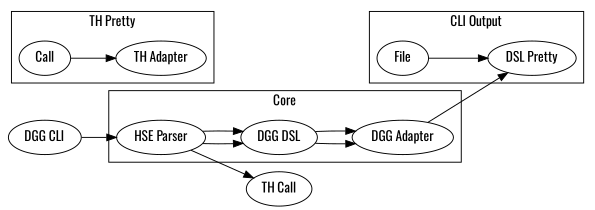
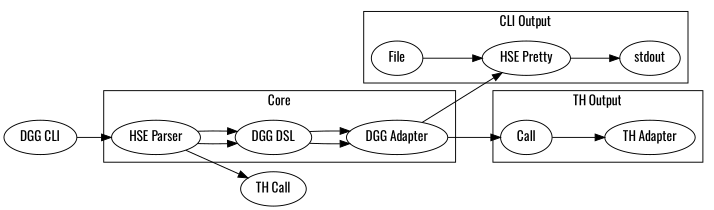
cluster "TH Pretty": label "TH Pretty" -> "TH Output"
node "DSL Pretty": label "DSL Pretty" -> "HSE Pretty"
node "stdout": added
edge "DGG Adapter" -> "Call": added
